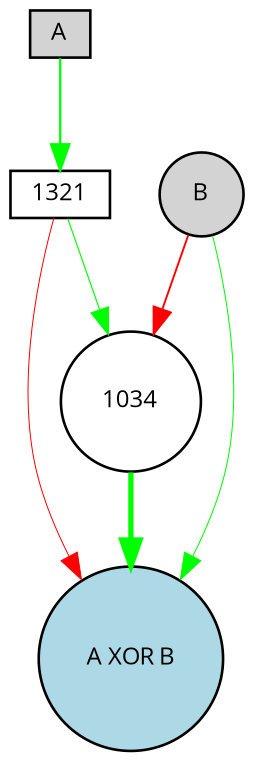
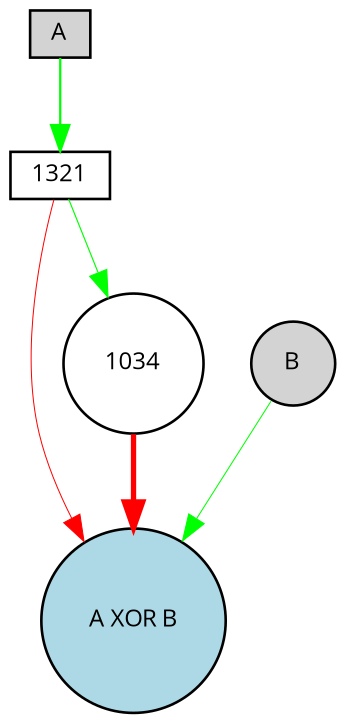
edge "B" -> "1034": removed
edge "1034" -> "A XOR B": color green -> red
